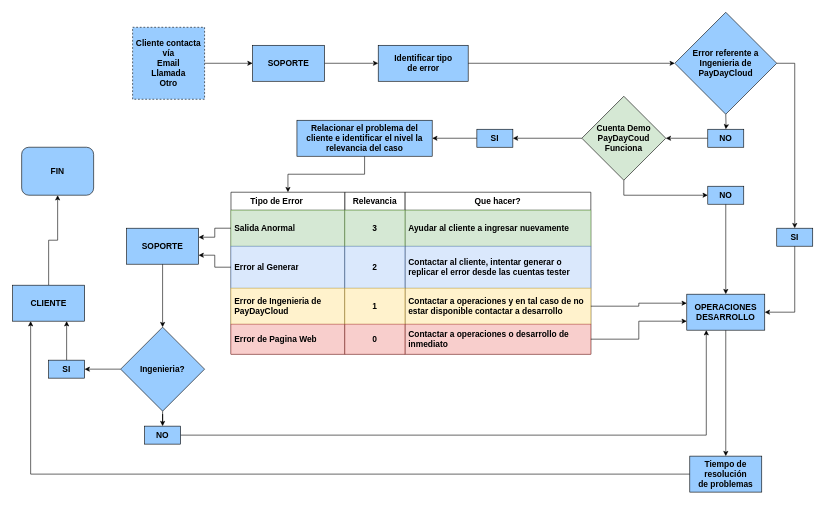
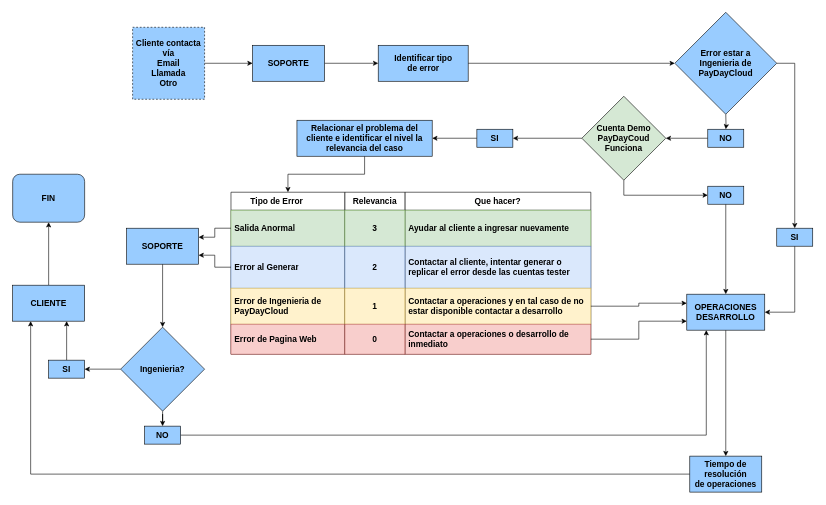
node "Error referente a Ingenieria de PayDayCloud": label "Error referente a Ingenieria de PayDayCloud" -> "Error estar a Ingenieria de PayDayCloud"
node "FIN": moved (57, 171) -> (48, 198)
node "Tiempo de resolución de problemas": label "Tiempo de resolución de problemas" -> "Tiempo de resolución de operaciones"
